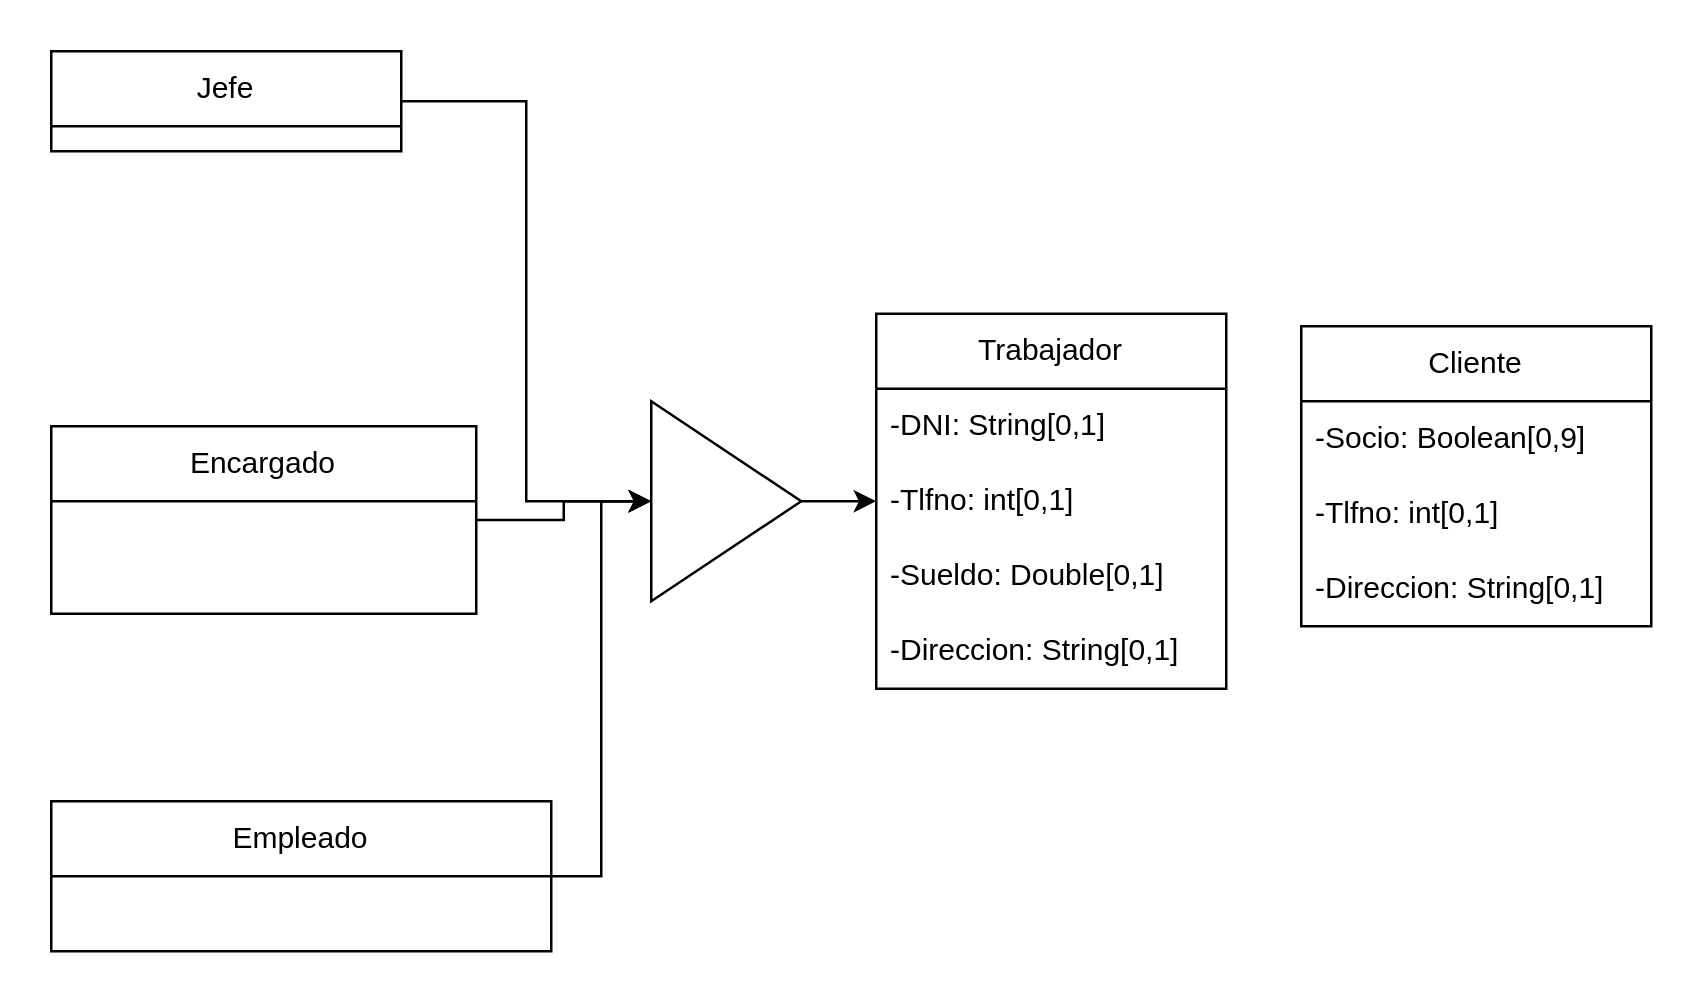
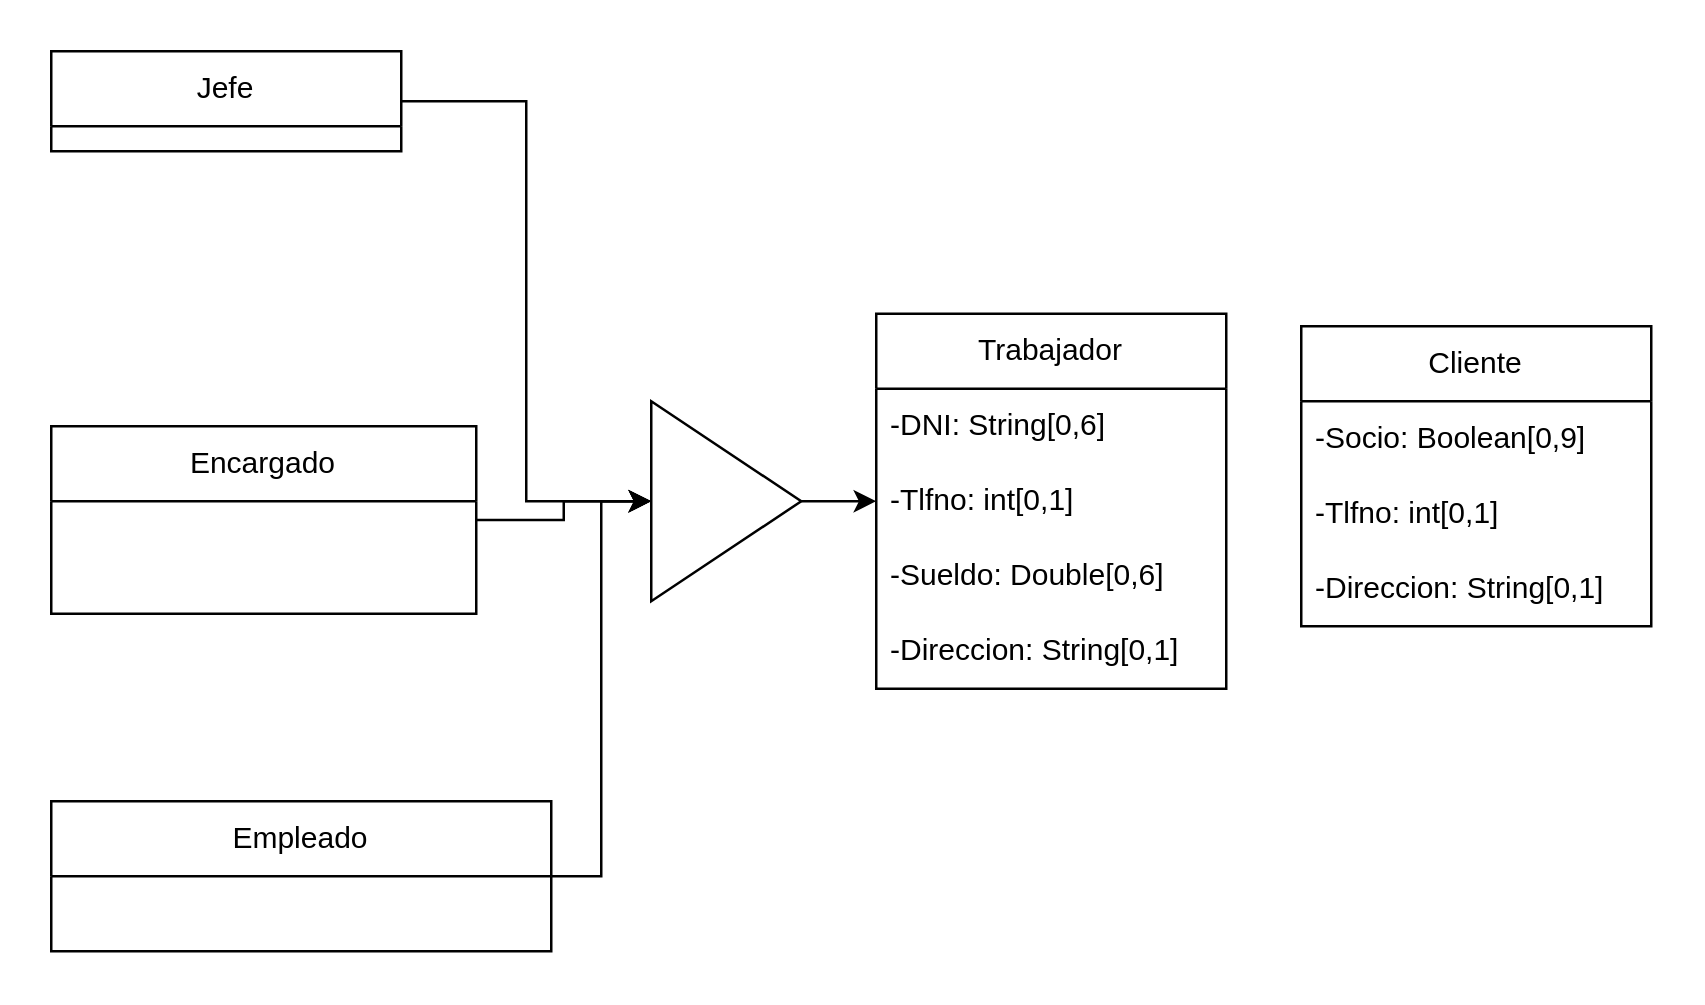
node "-DNI: String[0,1]": label "-DNI: String[0,1]" -> "-DNI: String[0,6]"
node "-Sueldo: Double[0,1]": label "-Sueldo: Double[0,1]" -> "-Sueldo: Double[0,6]"
